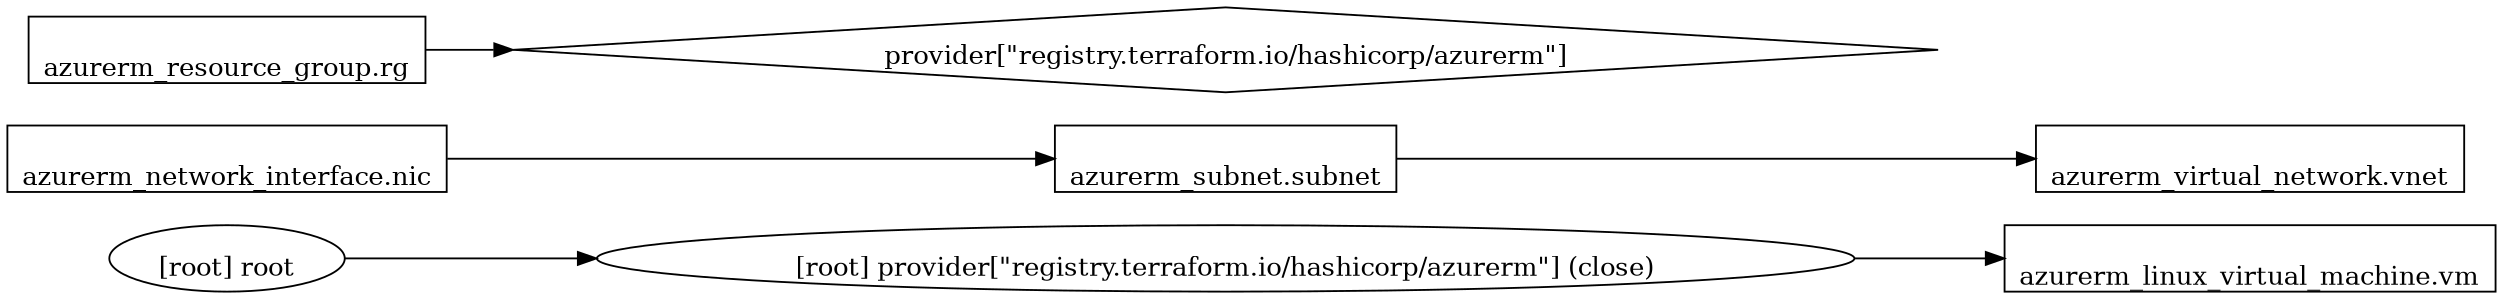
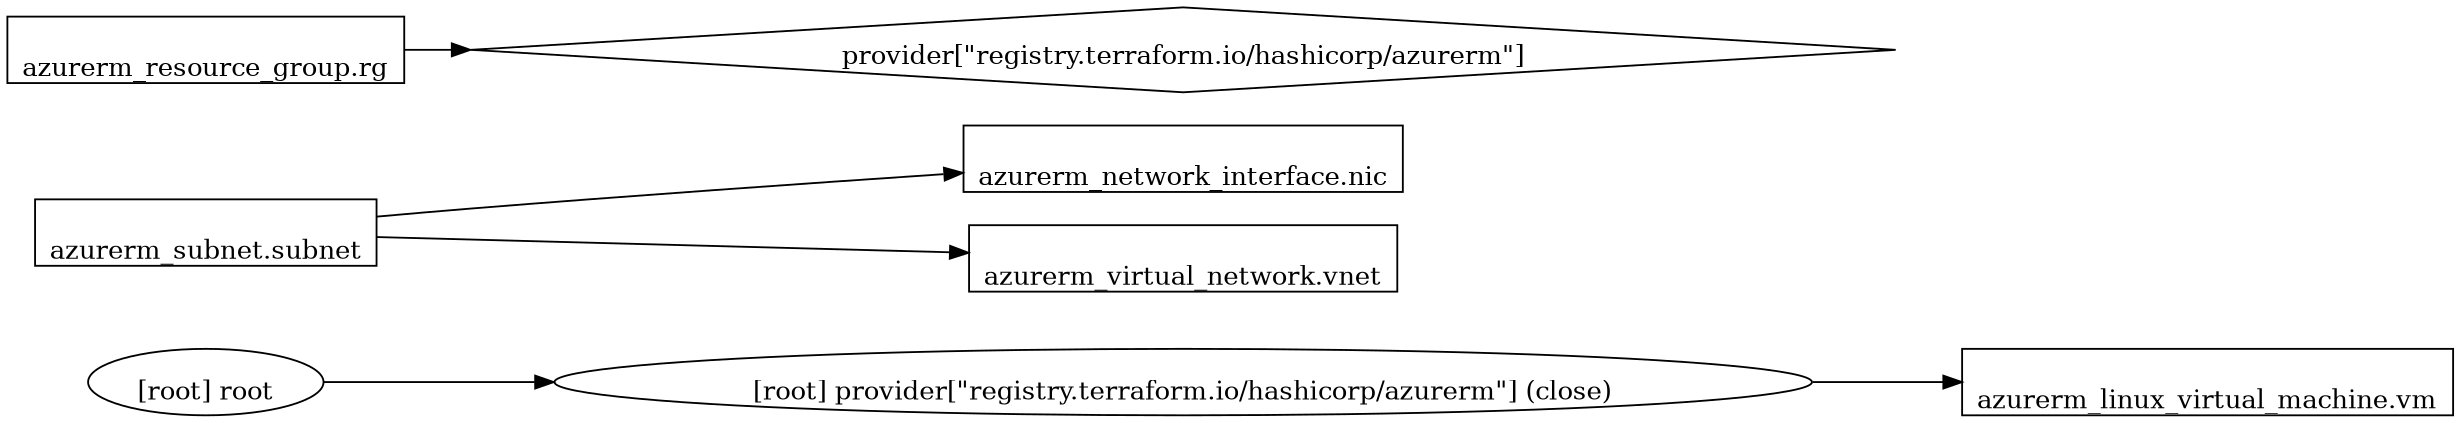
edge "azurerm_network_interface.nic" -> "azurerm_subnet.subnet": reversed
